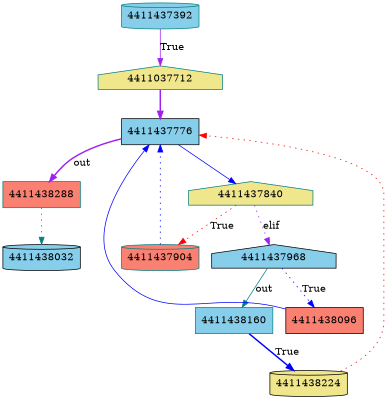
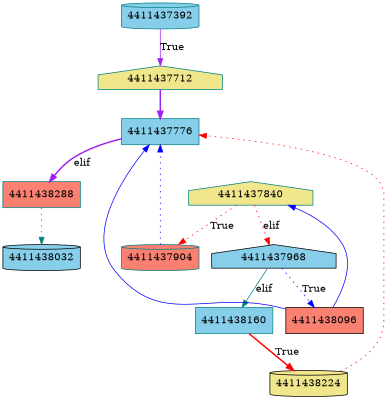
node "4411037712": label "4411037712" -> "4411437712"
node "4411437776": color black -> teal
edge "4411437776" -> "4411437840": now "4411438096" -> "4411437840"
edge "4411437776" -> "4411438288": label "out" -> "elif"
edge "4411437840" -> "4411437968": color purple -> red
edge "4411437968" -> "4411438160": label "out" -> "elif"
edge "4411438160" -> "4411438224": color blue -> red
